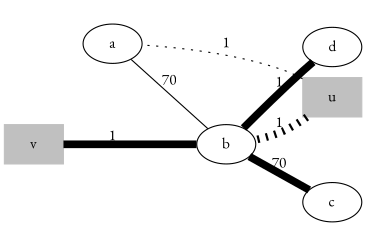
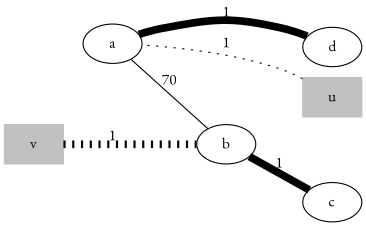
edge "d" -- "b": now "d" -- "a"
edge "u" -- "b": removed, label "1"
edge "v" -- "b": style solid -> dotted
edge "b" -- "c": label "70" -> "1"
